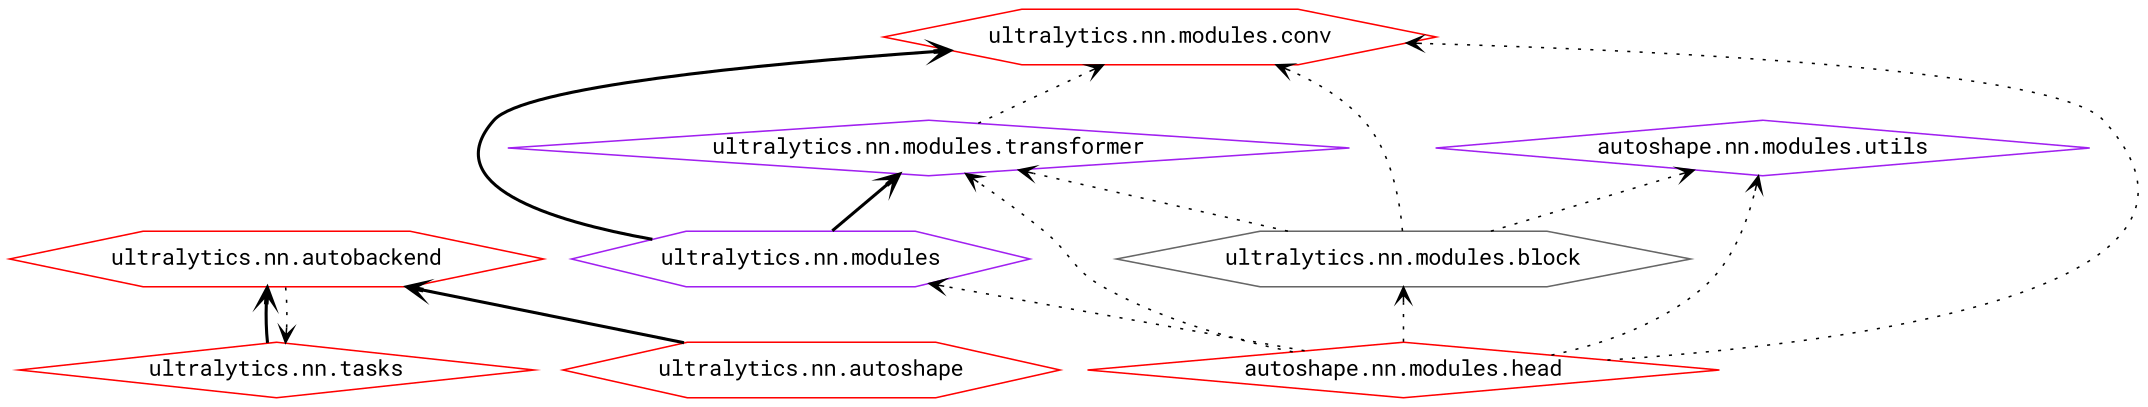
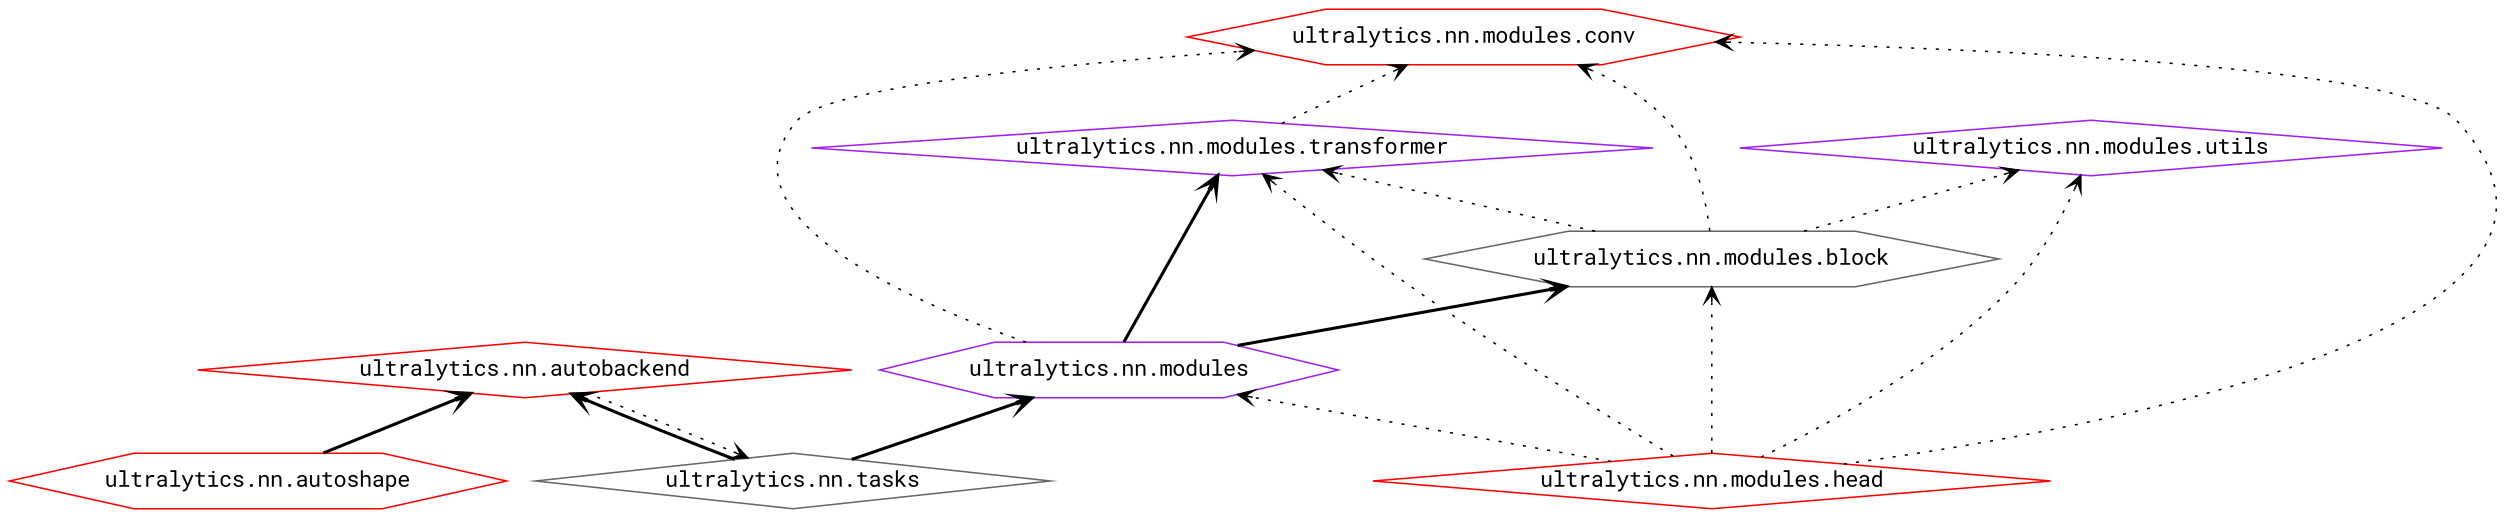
edge "ultralytics.nn.modules" -> "ultralytics.nn.modules.conv": style bold -> dotted
node "autoshape.nn.modules.utils": label "autoshape.nn.modules.utils" -> "ultralytics.nn.modules.utils"
node "ultralytics.nn.autobackend": shape hexagon -> diamond
edge "ultralytics.nn.modules" -> "ultralytics.nn.modules.block": added
node "ultralytics.nn.tasks": color red -> gray40
node "autoshape.nn.modules.head": label "autoshape.nn.modules.head" -> "ultralytics.nn.modules.head"
edge "ultralytics.nn.tasks" -> "ultralytics.nn.modules": added
